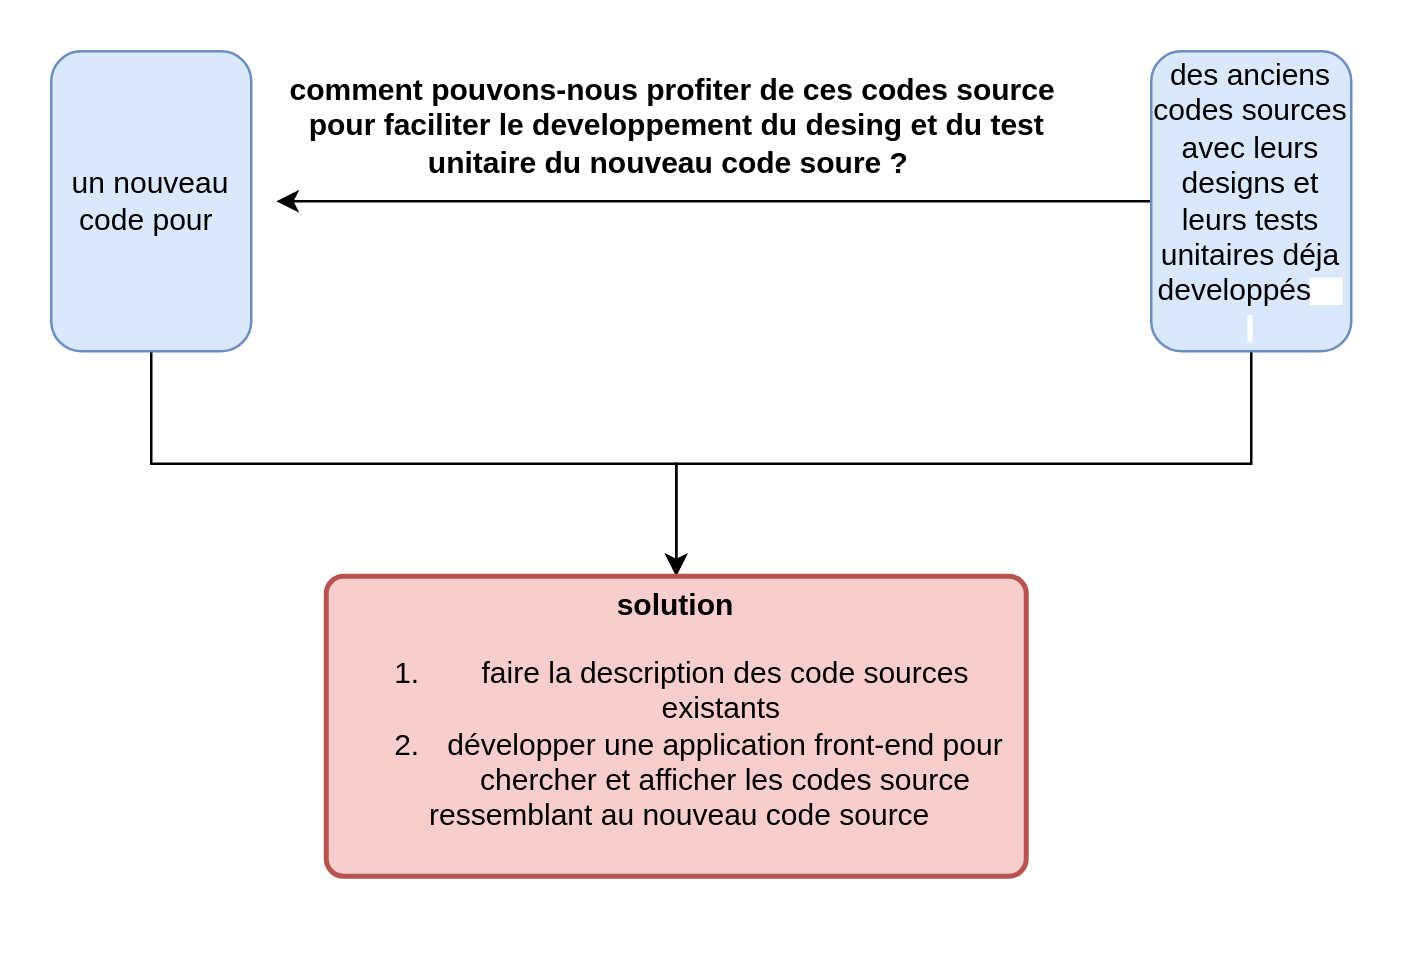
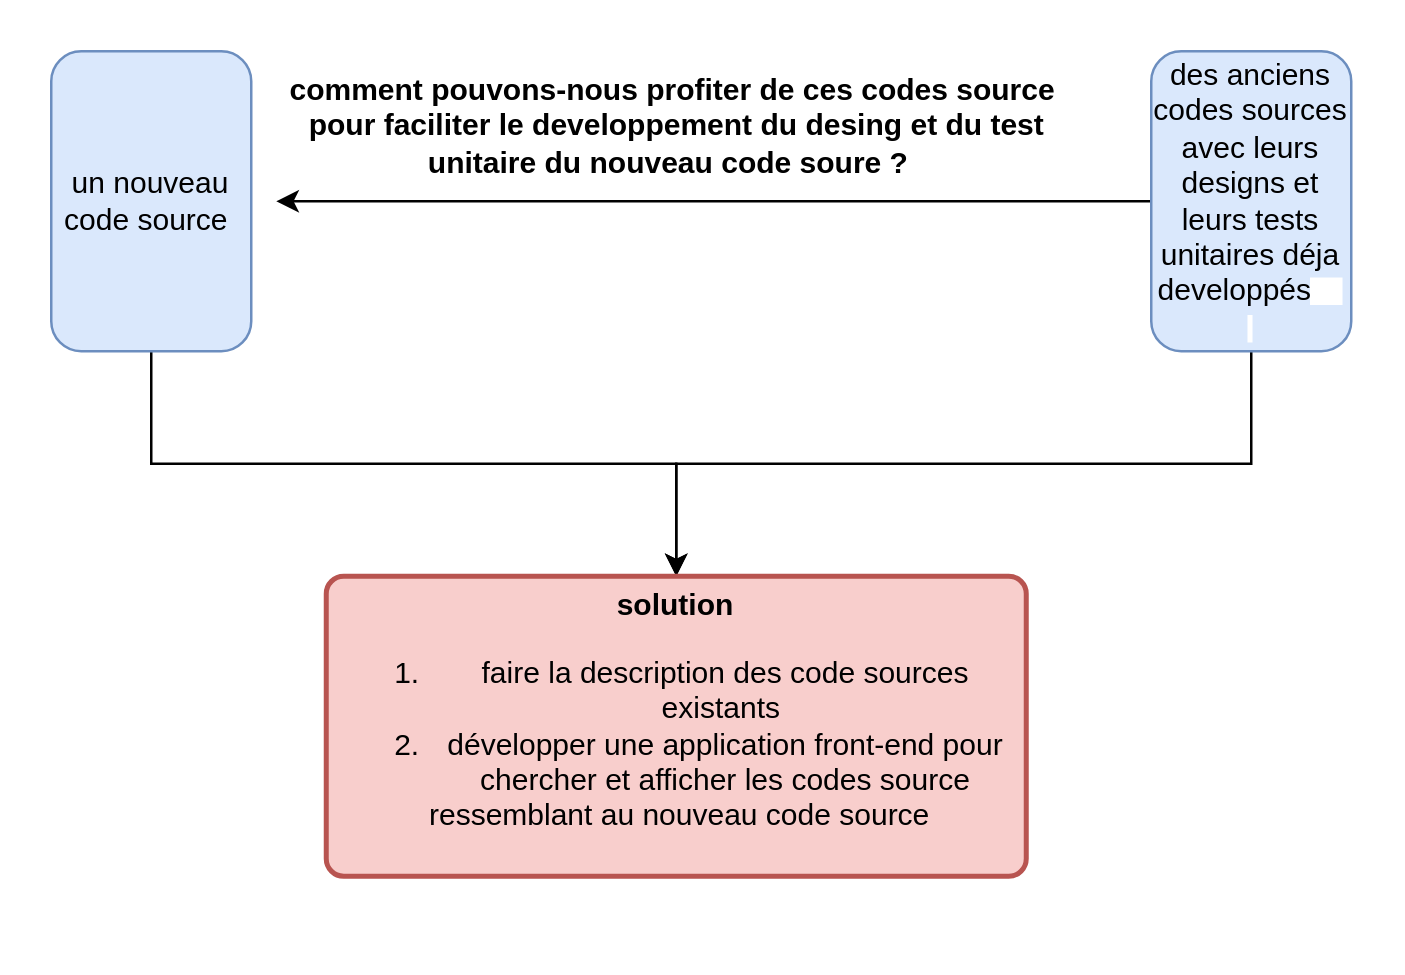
node "un nouveau code pour": label "un nouveau code pour" -> "un nouveau code source"
